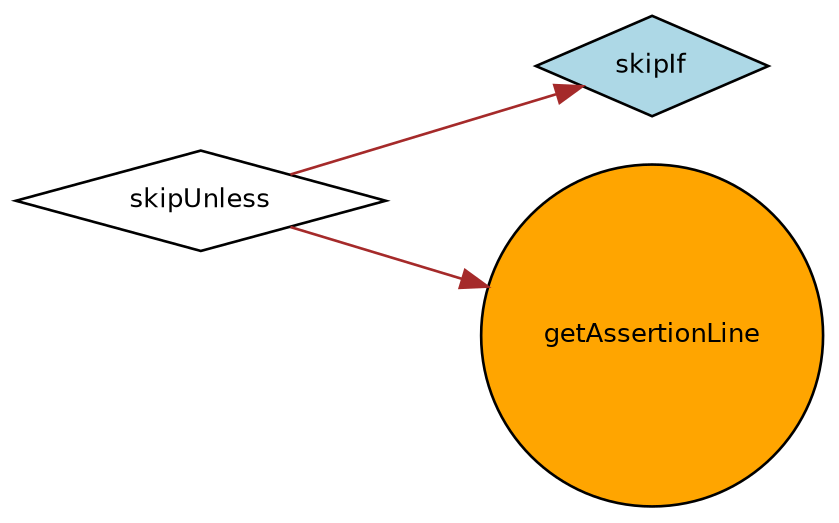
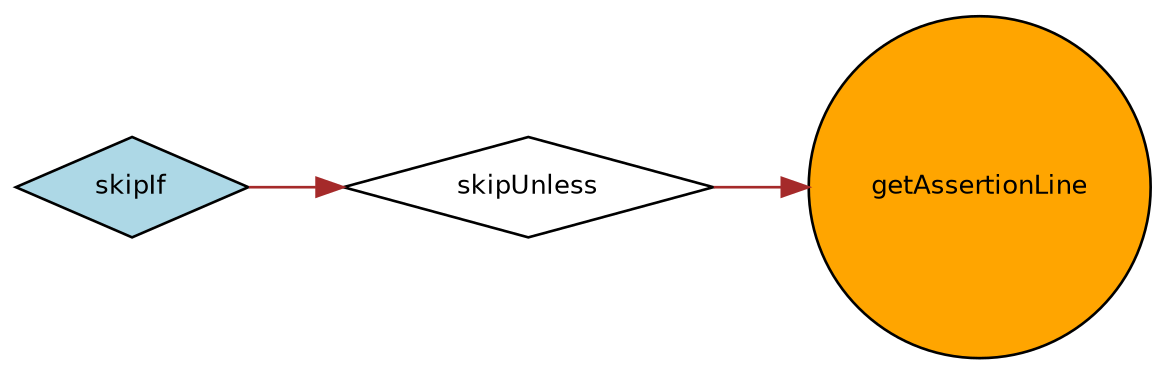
edge "skipUnless" -> "skipIf": reversed
